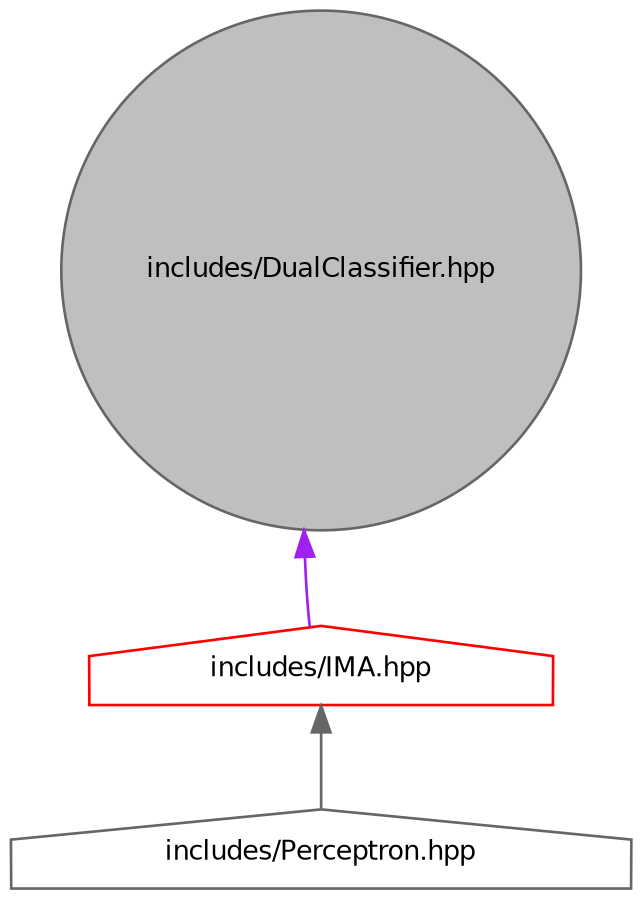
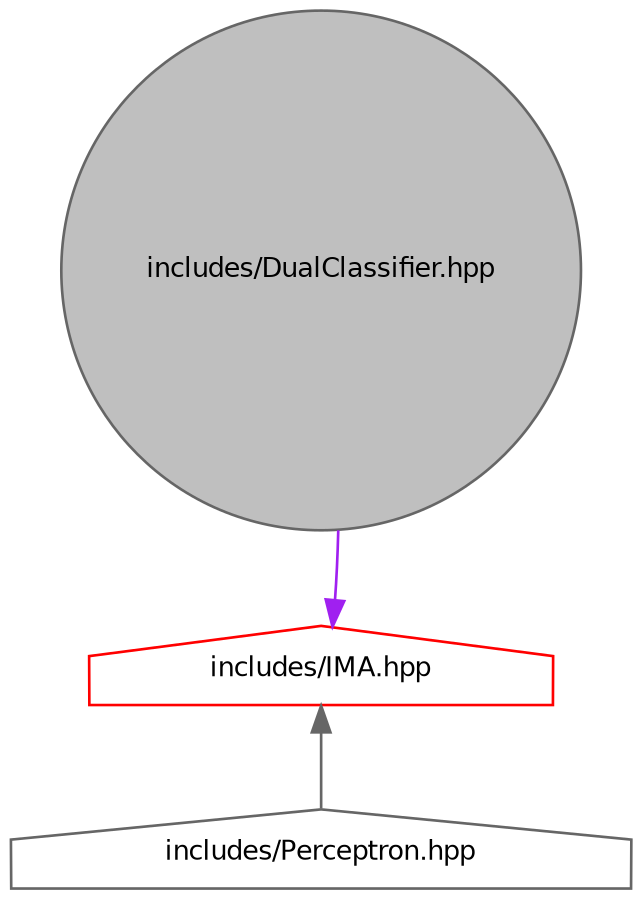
edge "includes/IMA.hpp" -> "includes/DualClassifier.hpp": reversed
